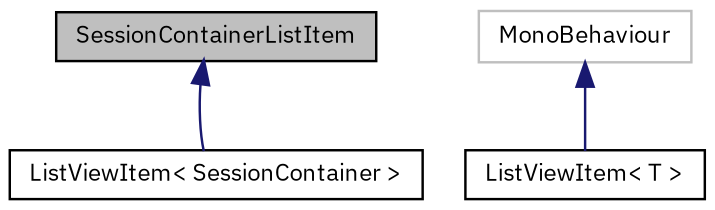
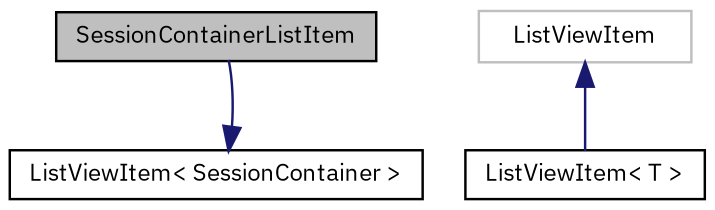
node "MonoBehaviour": label "MonoBehaviour" -> "ListViewItem"
edge "ListViewItem< SessionContainer >" -> "SessionContainerListItem": reversed
